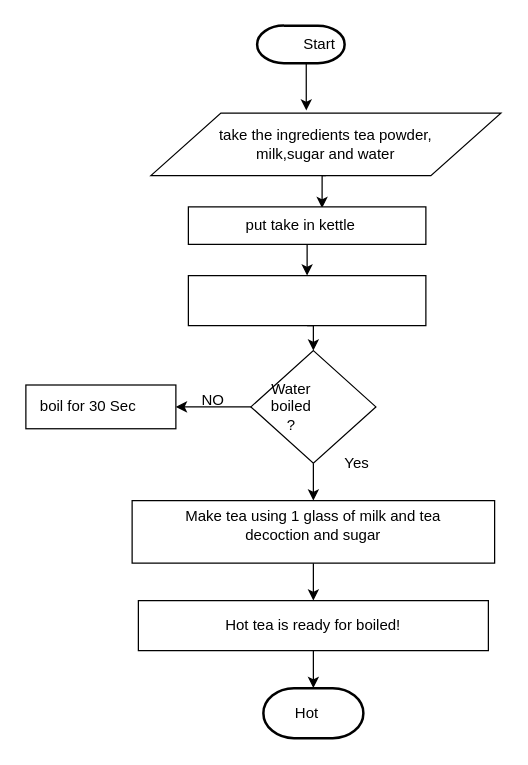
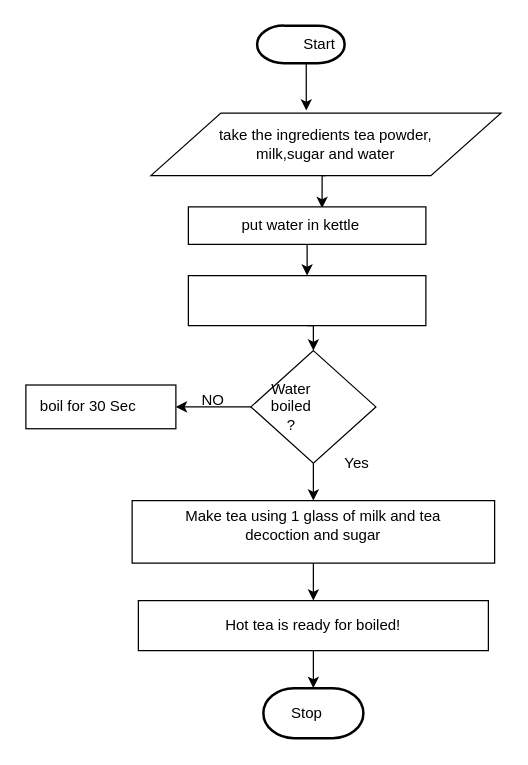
node "put take in kettle": label "put take in kettle" -> "put water in kettle"
node "Hot": label "Hot" -> "Stop"
